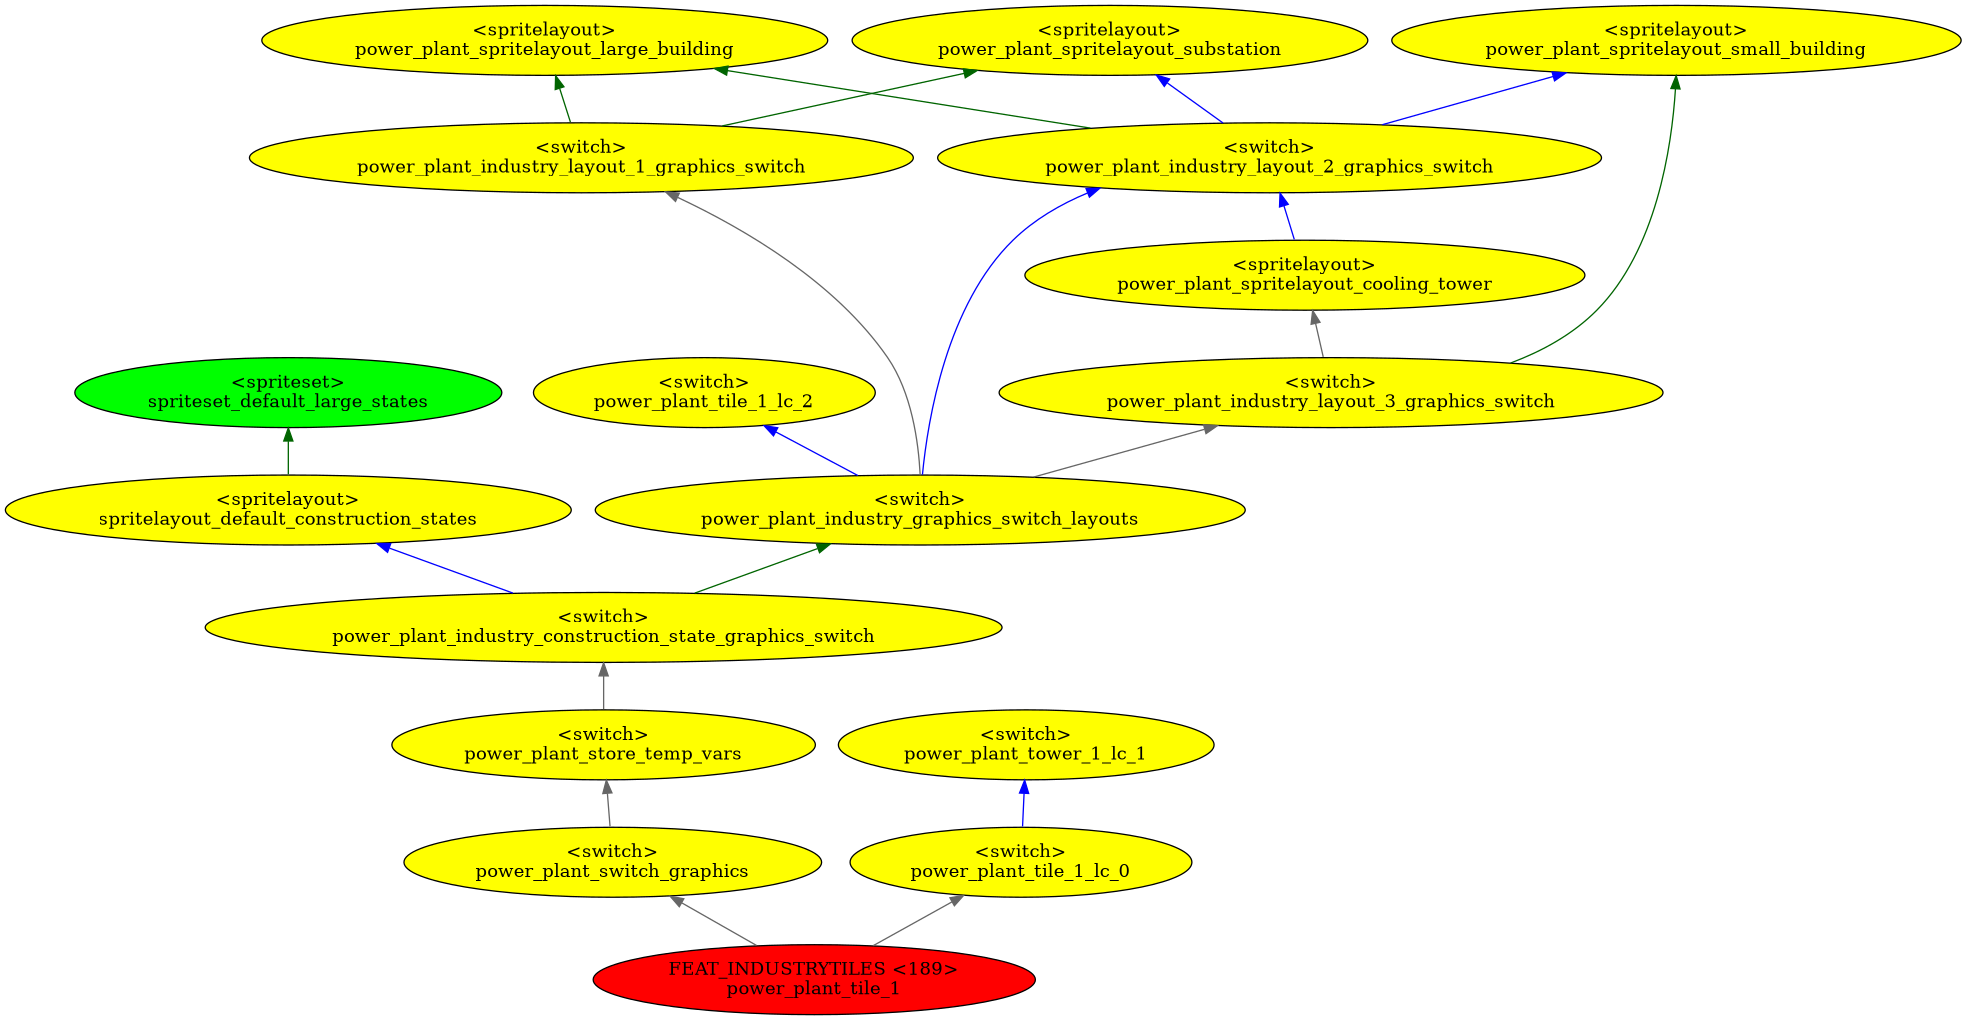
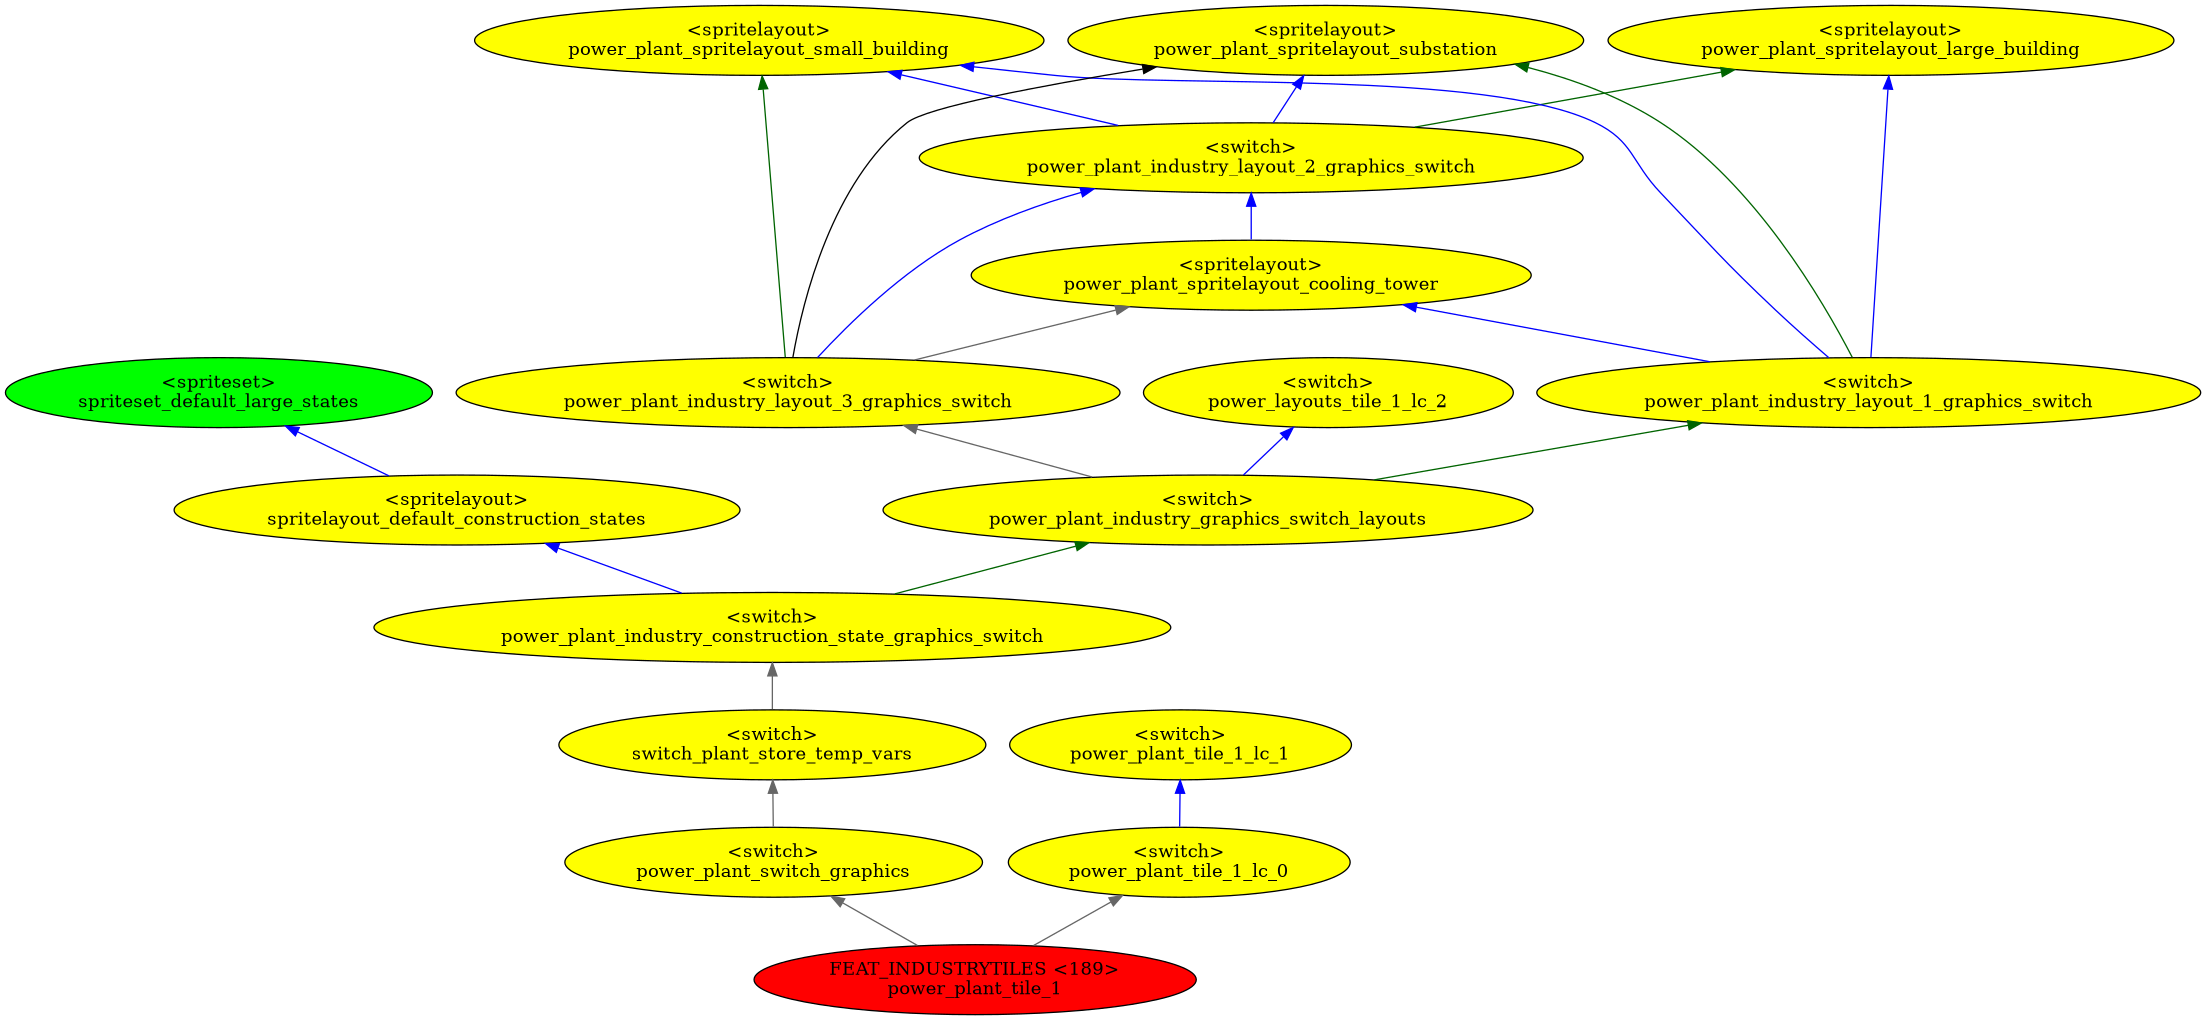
edge "<switch> power_plant_industry_layout_1_graphics_switch" -> "<spritelayout> power_plant_spritelayout_small_building": added
edge "<switch> power_plant_industry_layout_1_graphics_switch" -> "<spritelayout> power_plant_spritelayout_large_building": color darkgreen -> blue
edge "<switch> power_plant_industry_layout_3_graphics_switch" -> "<spritelayout> power_plant_spritelayout_substation": added
edge "<switch> power_plant_industry_graphics_switch_layouts" -> "<switch> power_plant_industry_layout_1_graphics_switch": color gray40 -> darkgreen
edge "<switch> power_plant_industry_graphics_switch_layouts" -> "<switch> power_plant_industry_layout_2_graphics_switch": now "<switch> power_plant_industry_layout_3_graphics_switch" -> "<switch> power_plant_industry_layout_2_graphics_switch"
edge "<switch> power_plant_industry_layout_1_graphics_switch" -> "<spritelayout> power_plant_spritelayout_cooling_tower": added
node "<switch> power_plant_tile_1_lc_2": label "<switch> power_plant_tile_1_lc_2" -> "<switch> power_layouts_tile_1_lc_2"
edge "<spritelayout> spritelayout_default_construction_states" -> "<spriteset> spriteset_default_large_states": color darkgreen -> blue
node "<switch> power_plant_store_temp_vars": label "<switch> power_plant_store_temp_vars" -> "<switch> switch_plant_store_temp_vars"
node "<switch> power_plant_tower_1_lc_1": label "<switch> power_plant_tower_1_lc_1" -> "<switch> power_plant_tile_1_lc_1"
